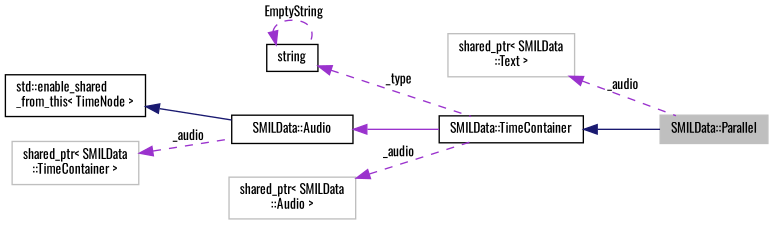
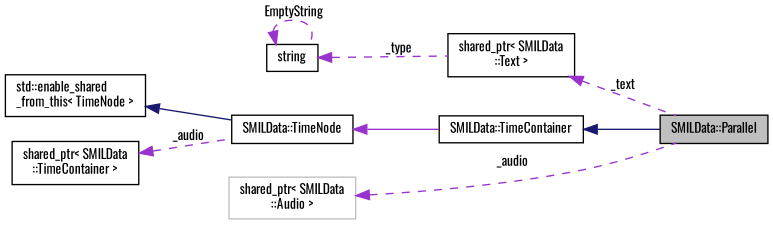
node "shared_ptr< SMILData ::Text >": color grey75 -> black
edge "SMILData::Parallel" -> "shared_ptr< SMILData ::Text >": label " _audio" -> " _text"
edge "SMILData::TimeContainer" -> "string": now "shared_ptr< SMILData ::Text >" -> "string"
node "SMILData::Audio": label "SMILData::Audio" -> "SMILData::TimeNode"
node "SMILData::Parallel": color grey75 -> black
edge "SMILData::TimeContainer" -> "shared_ptr< SMILData ::Audio >": now "SMILData::Parallel" -> "shared_ptr< SMILData ::Audio >"
node "shared_ptr< SMILData ::TimeContainer >": color grey75 -> black
